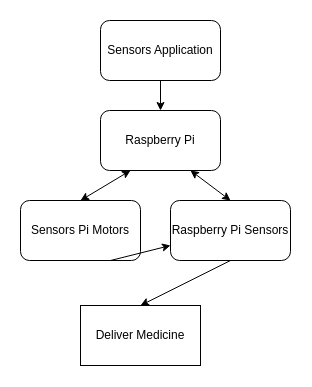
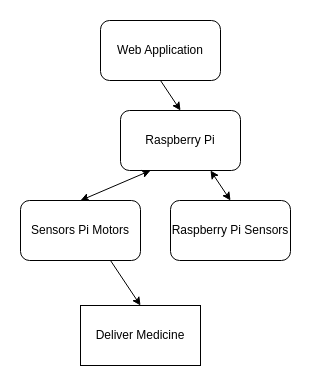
node "Sensors Application": label "Sensors Application" -> "Web Application"
node "Raspberry Pi": moved (161, 141) -> (181, 141)
edge "Sensors Pi Motors" -> "Raspberry Pi Sensors": now "Sensors Pi Motors" -> "Deliver Medicine"
edge "Raspberry Pi Sensors" -> "Deliver Medicine": removed
